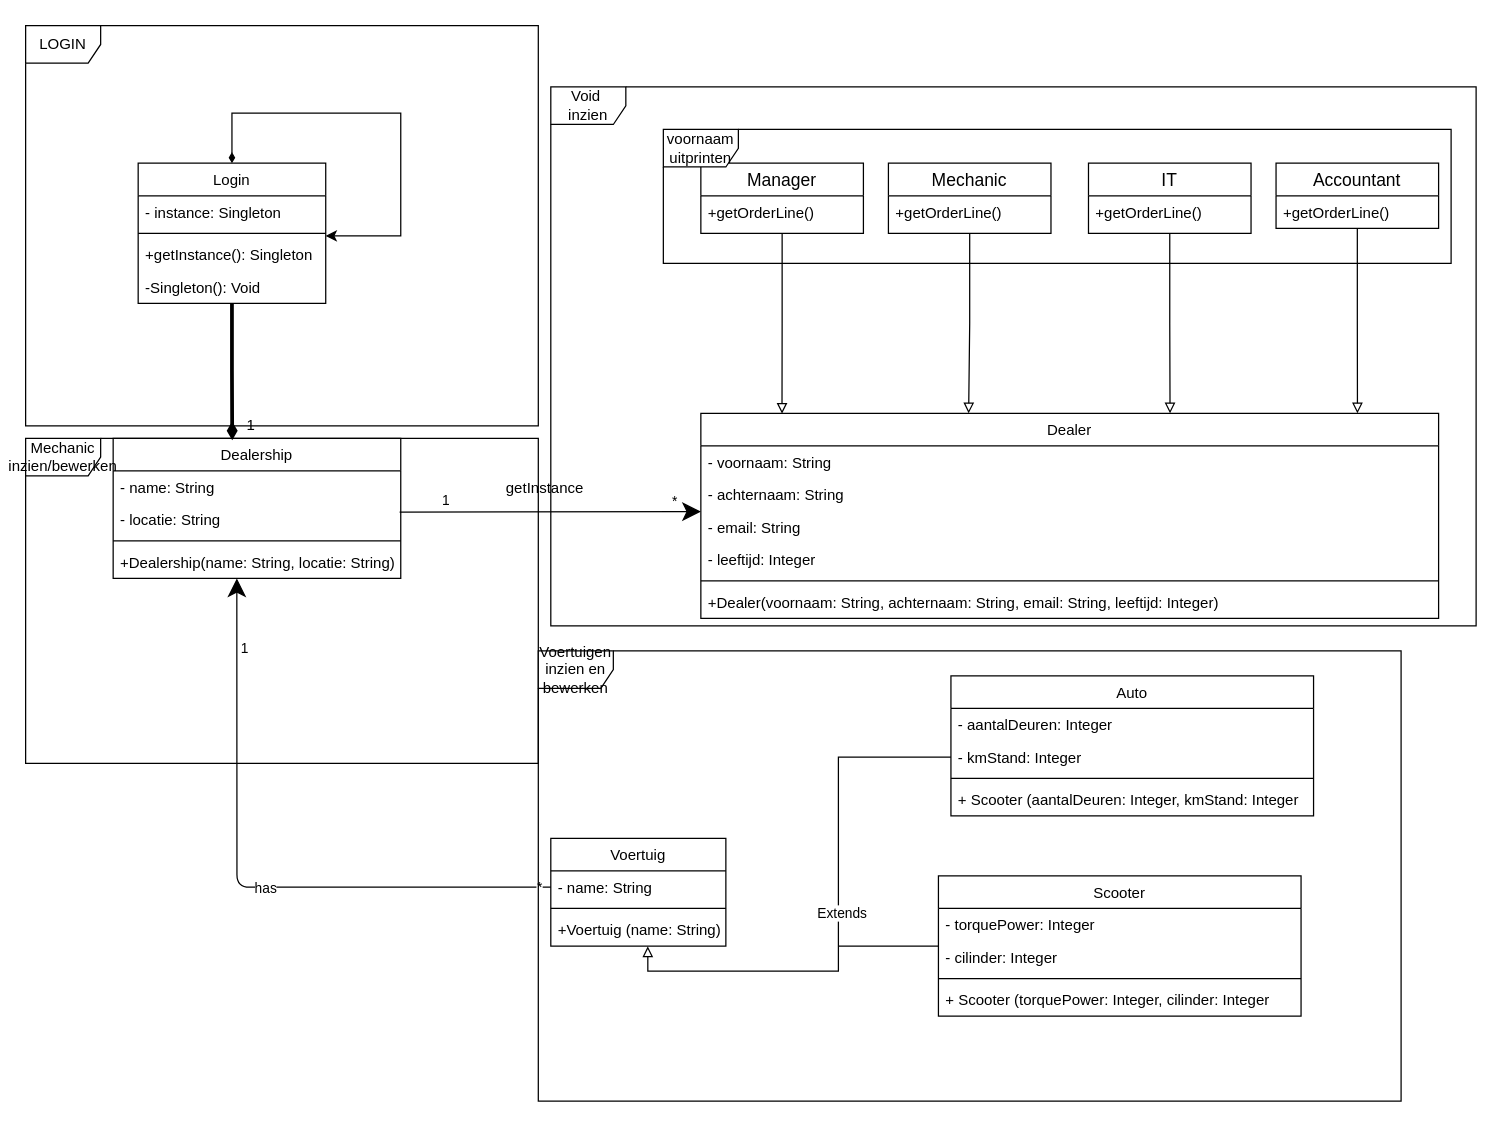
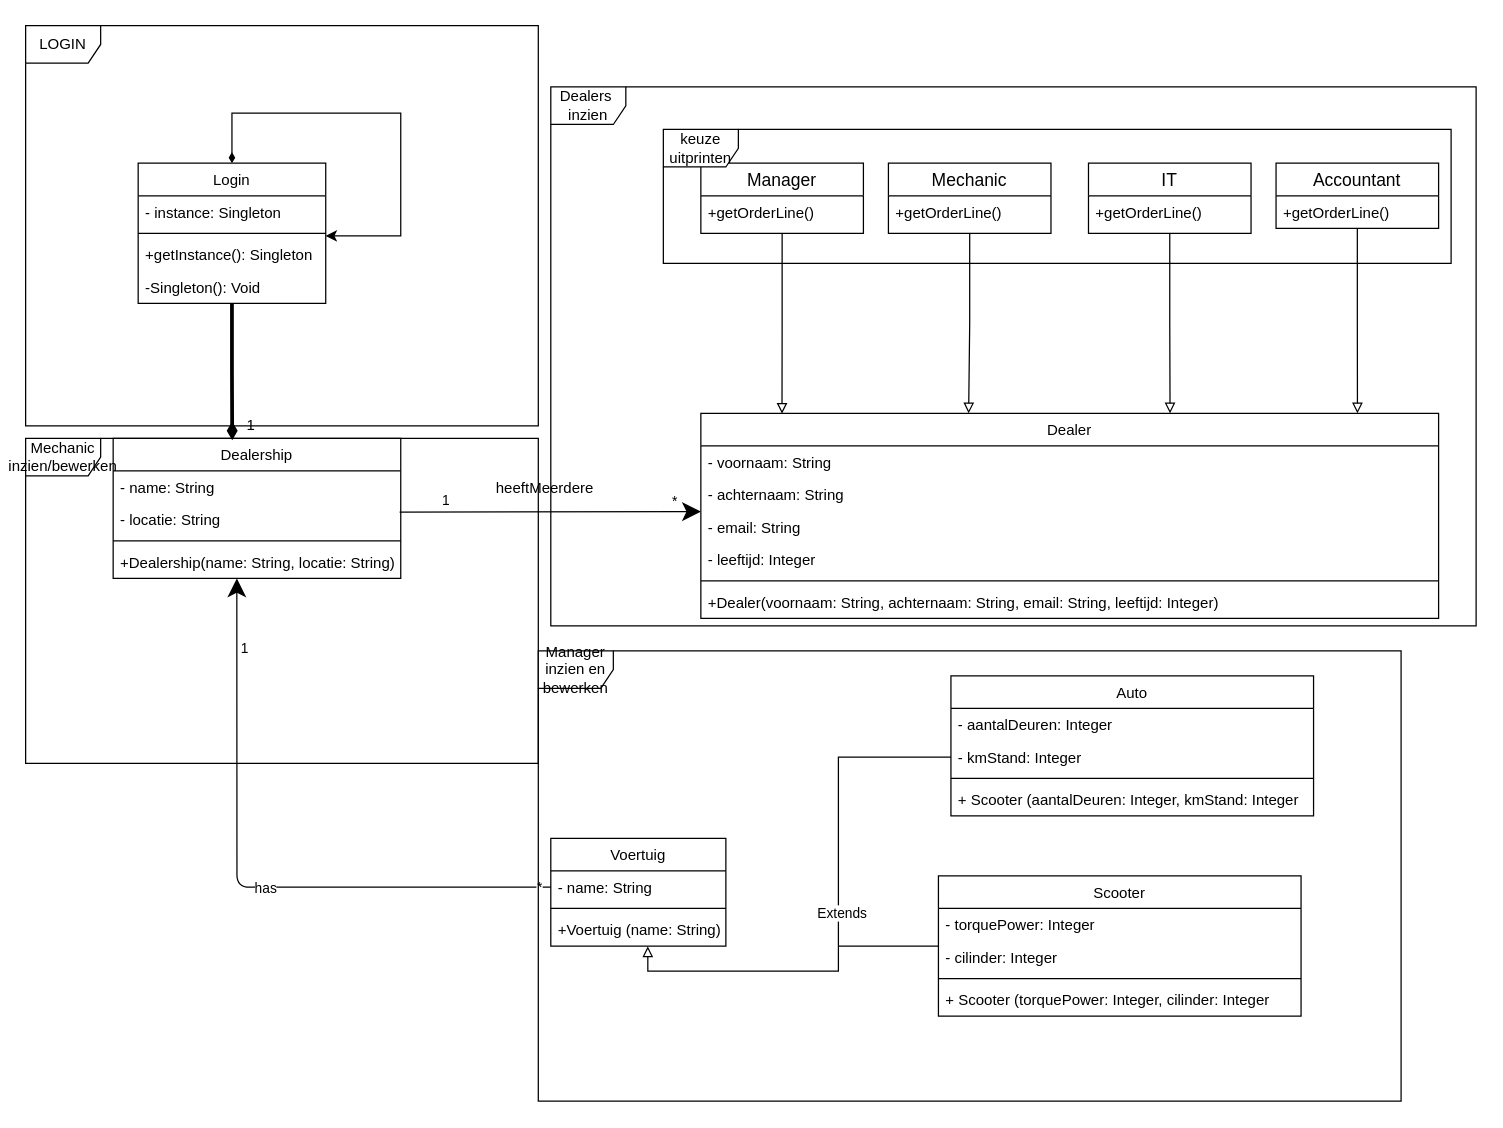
node "Void inzien": label "Void inzien" -> "Dealers inzien"
node "voornaam uitprinten": label "voornaam uitprinten" -> "keuze uitprinten"
node "getInstance": label "getInstance" -> "heeftMeerdere"
node "Voertuigen inzien en bewerken": label "Voertuigen inzien en bewerken" -> "Manager inzien en bewerken"
